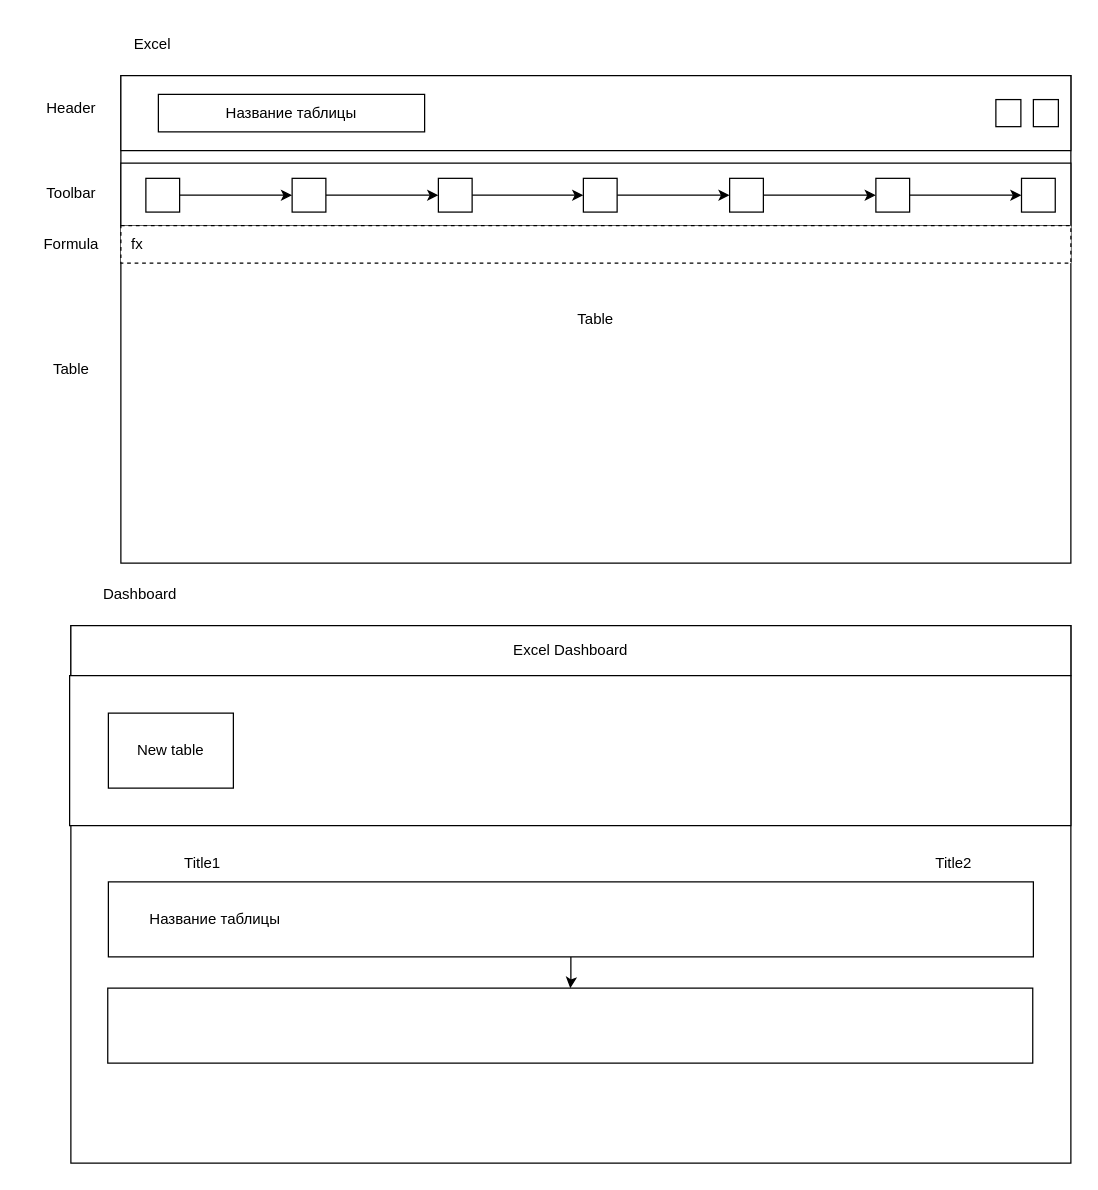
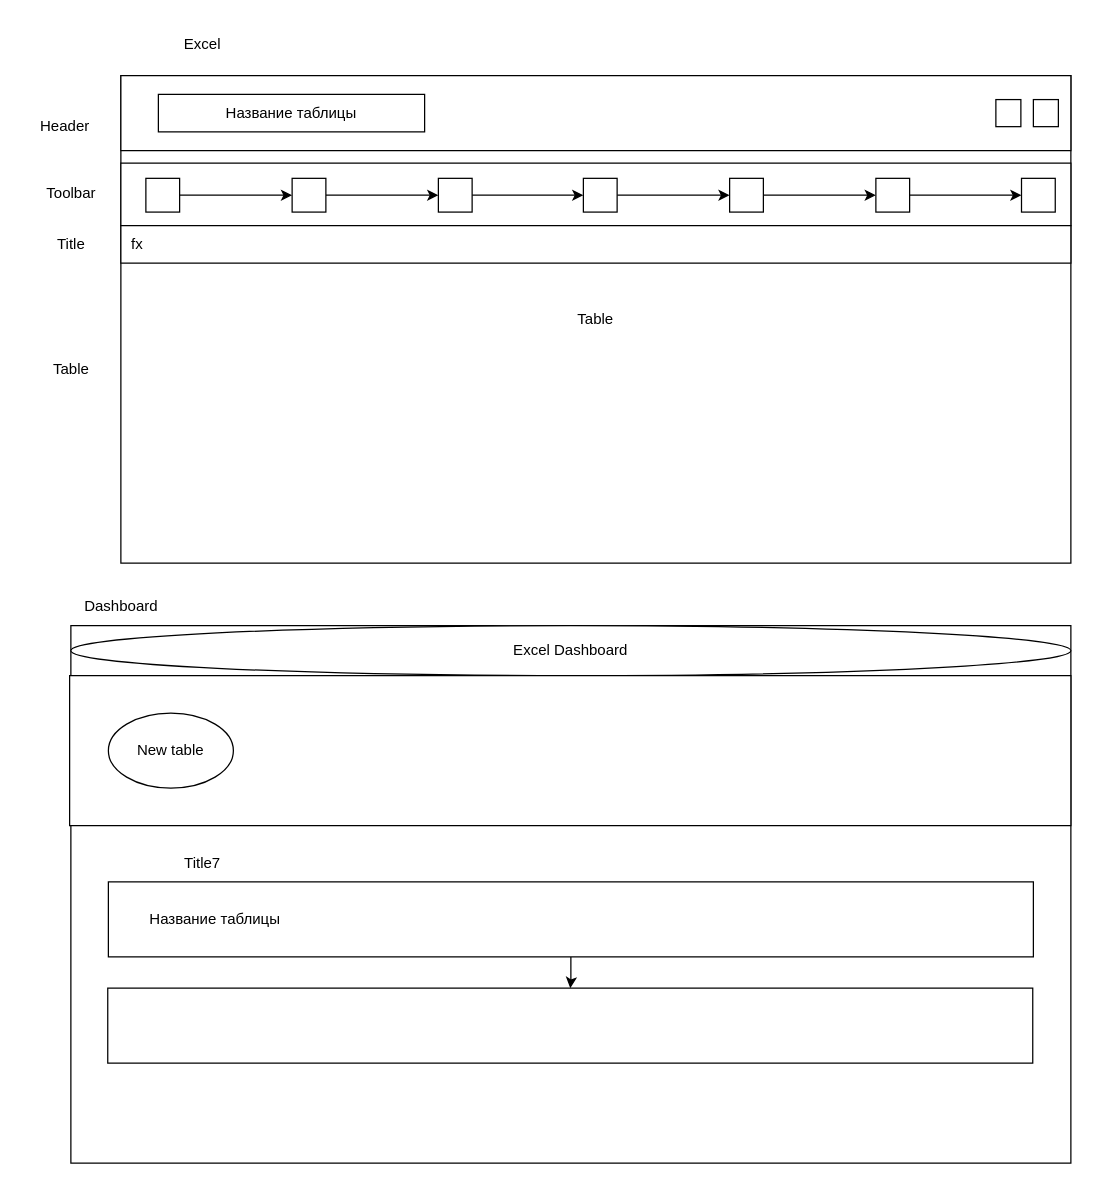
node "Excel": moved (152, 44) -> (202, 44)
node "Header": moved (71, 108) -> (64, 127)
node "Formula": label "Formula" -> "Title"
node "fx": style dashed -> solid
node "Dashboard": moved (139, 594) -> (121, 607)
node "Excel Dashboard": shape rectangle -> ellipse
node "New table": shape rectangle -> ellipse
node "Title1": label "Title1" -> "Title7"
node "Title2": removed
